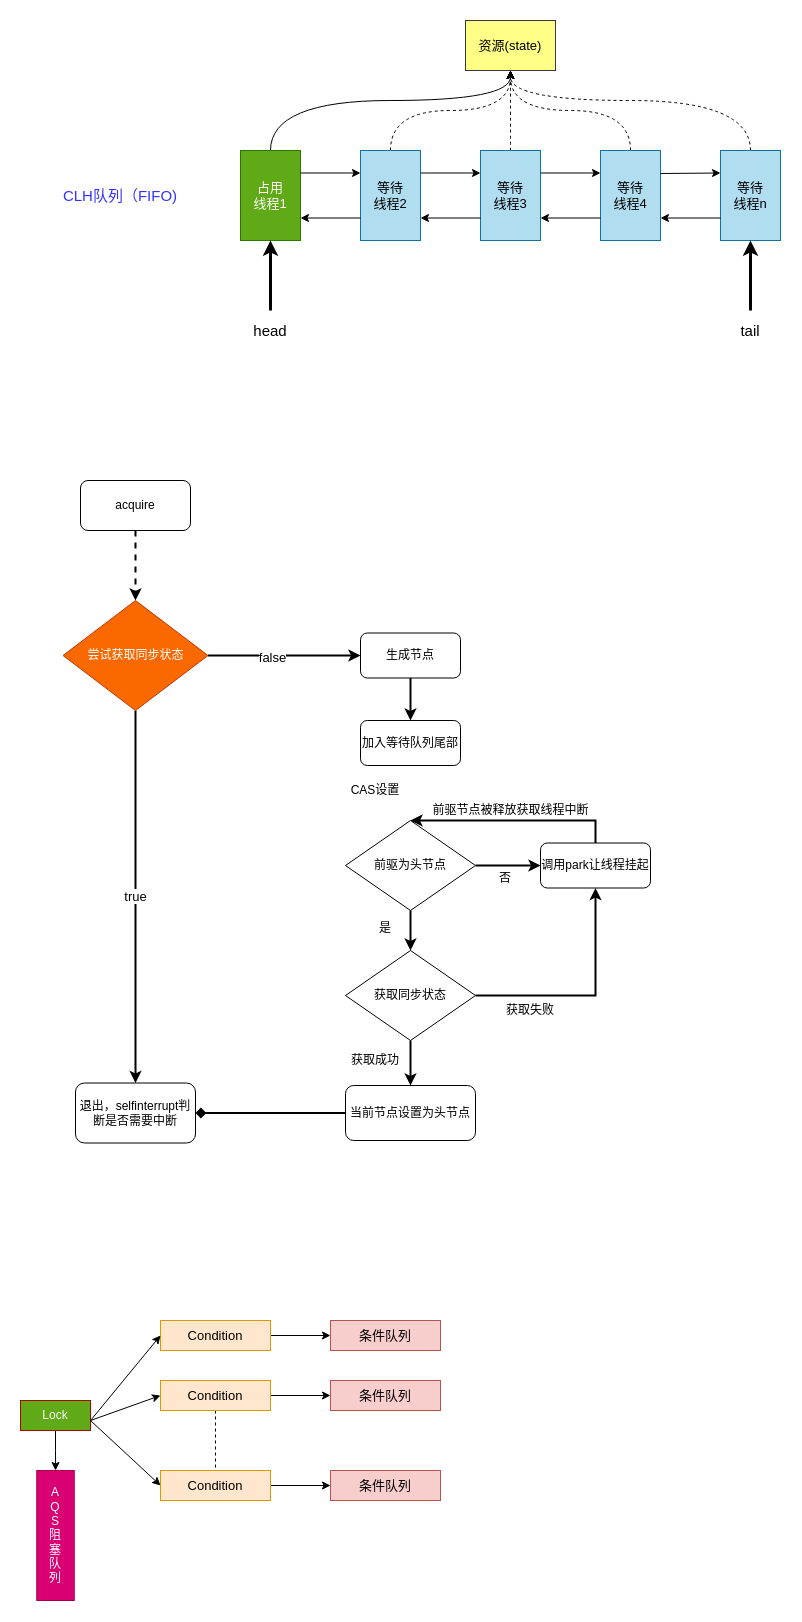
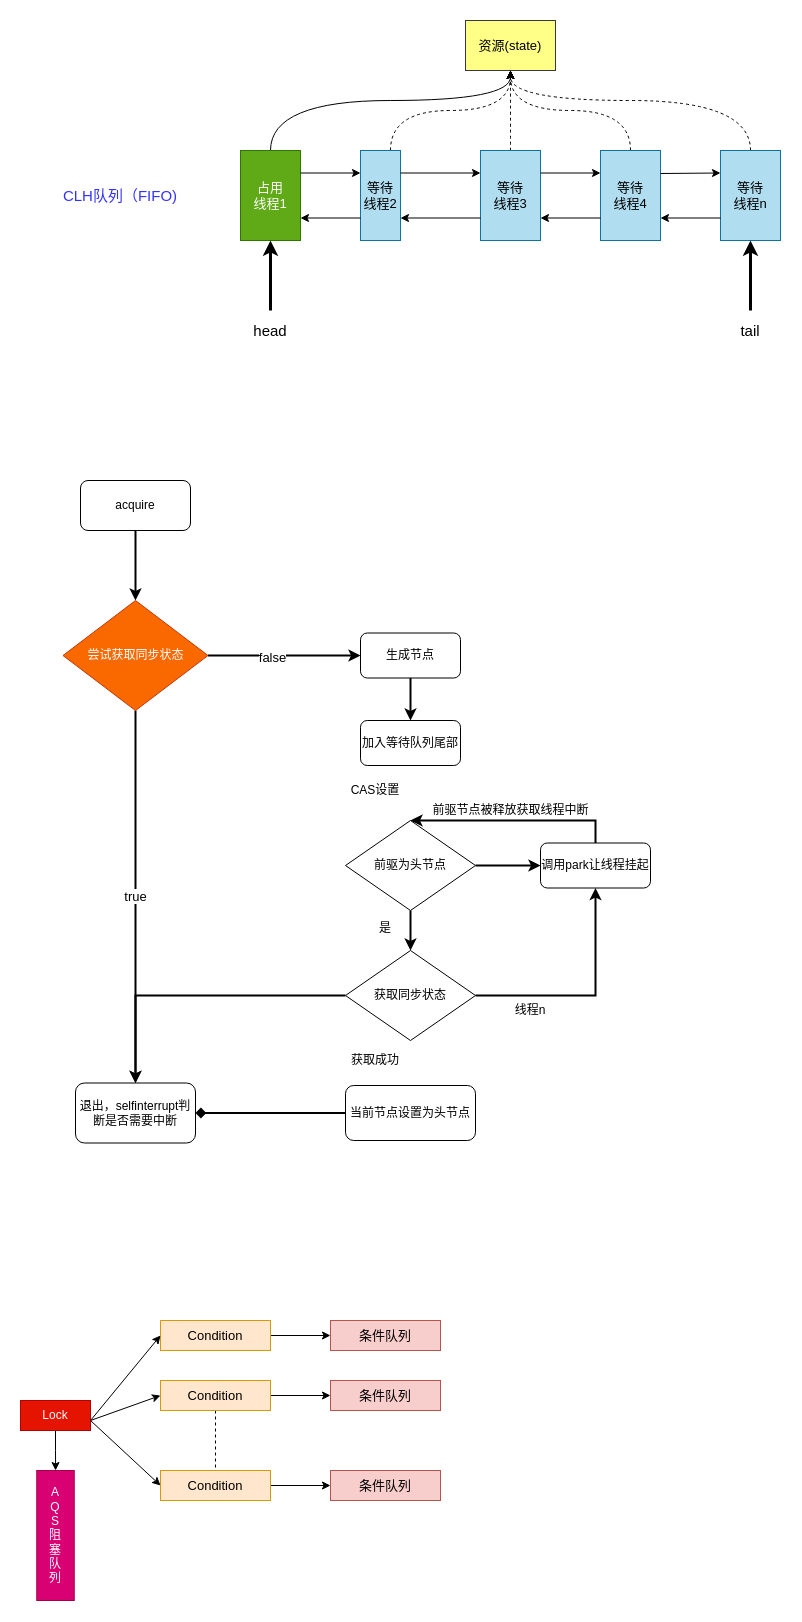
node "等待 线程2": size 60x90 -> 40x90
edge "acquire" -> "尝试获取同步状态": style dashed -> solid
node "否": removed
node "获取失败": label "获取失败" -> "线程n"
edge "获取同步状态" -> "当前节点设置为头节点": now "获取同步状态" -> "退出，selfinterrupt判断是否需要中断"
node "Lock": fillcolor #60a917 -> #e51400
